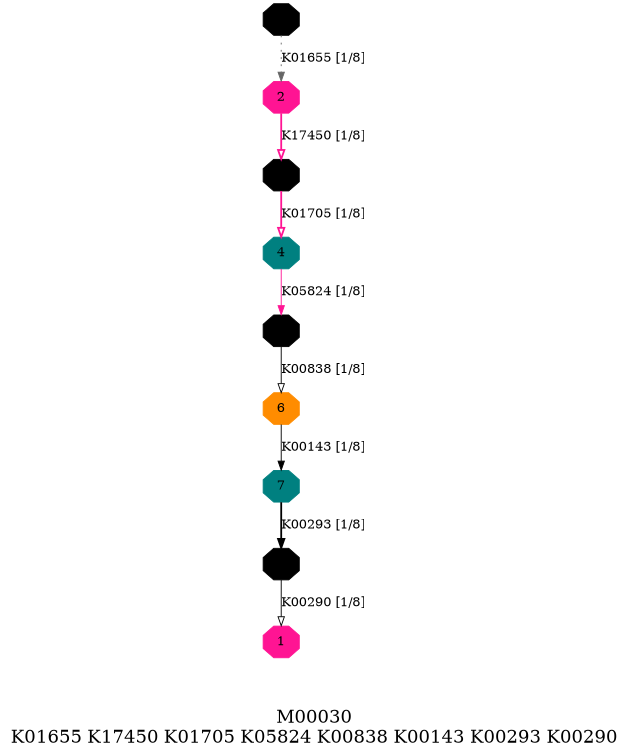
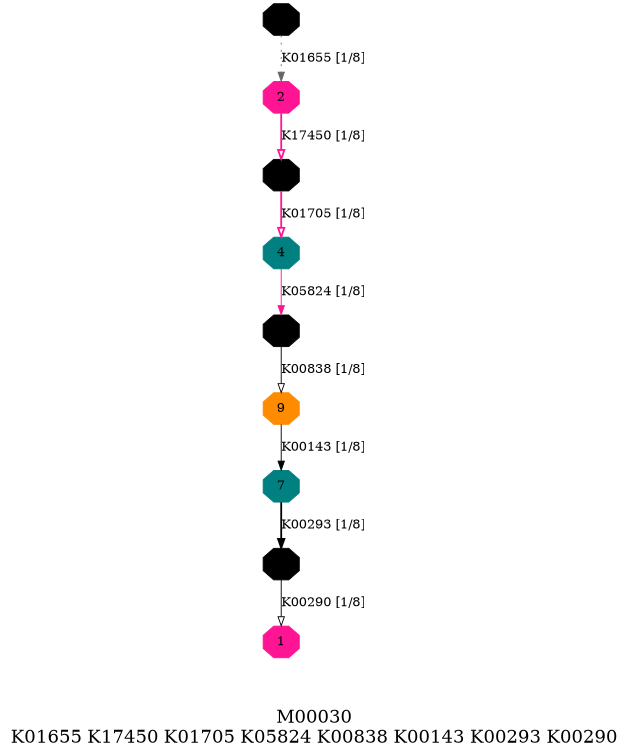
node "6": label "6" -> "9"
